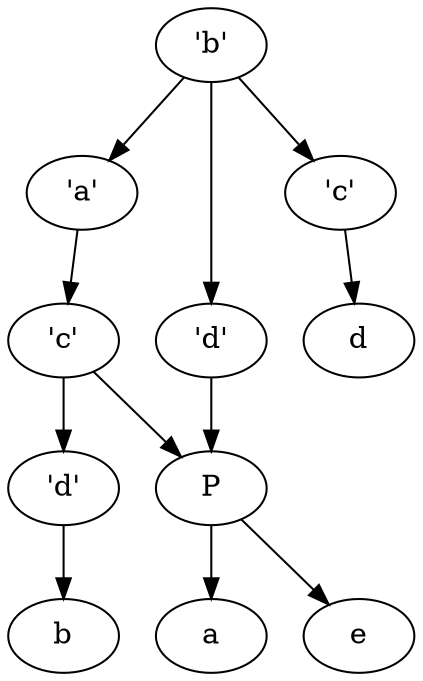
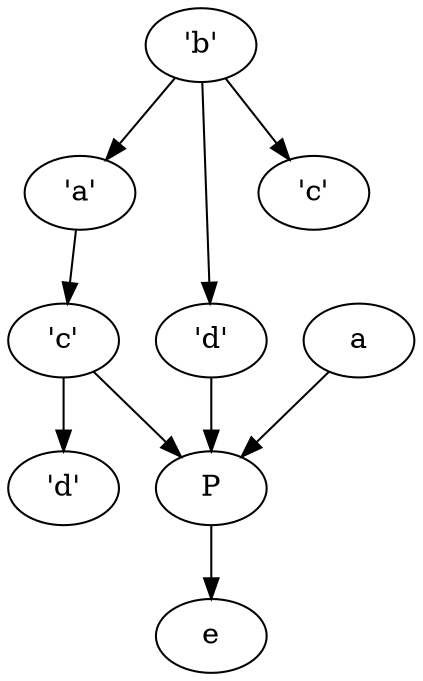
node "d": removed
edge "P" -> "a": reversed
node "b": removed
